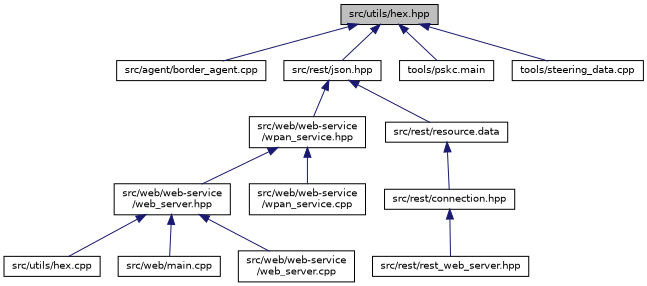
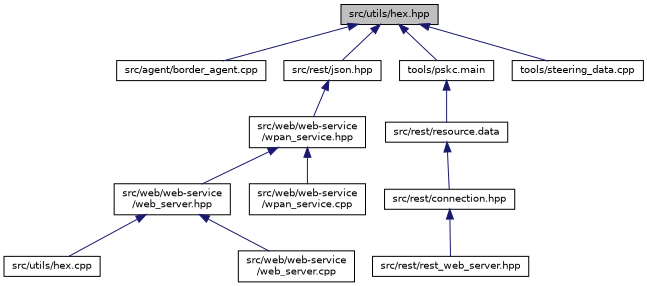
edge "src/rest/resource.data" -> "src/rest/json.hpp": now "src/rest/resource.data" -> "tools/pskc.main"
node "src/web/main.cpp": removed
